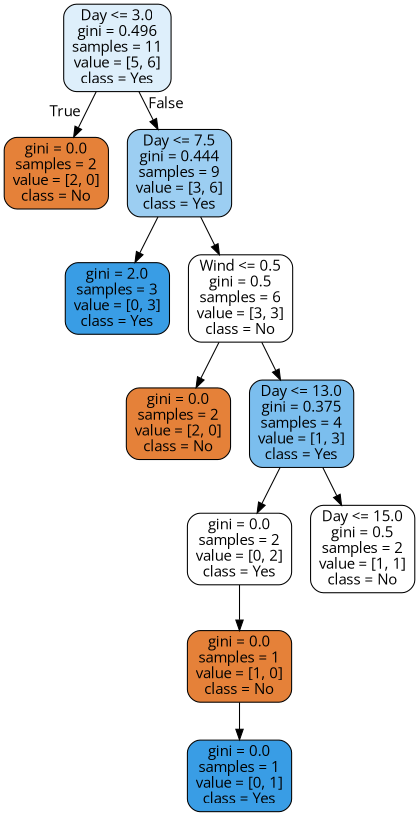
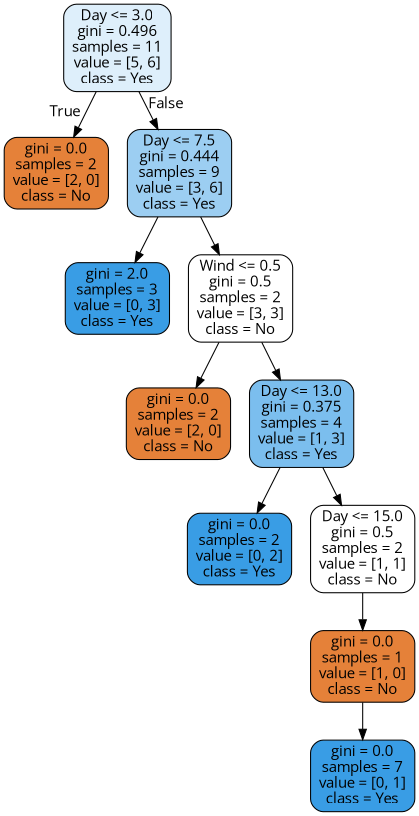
node "Wind <= 0.5 gini = 0.5 samples = 6 value = [3, 3] class = No": label "Wind <= 0.5 gini = 0.5 samples = 6 value = [3, 3] class = No" -> "Wind <= 0.5 gini = 0.5 samples = 2 value = [3, 3] class = No"
node "gini = 0.0 samples = 2 value = [0, 2] class = Yes": fillcolor #ffffff -> #399de5
edge "gini = 0.0 samples = 2 value = [0, 2] class = Yes" -> "gini = 0.0 samples = 1 value = [1, 0] class = No": now "Day <= 15.0 gini = 0.5 samples = 2 value = [1, 1] class = No" -> "gini = 0.0 samples = 1 value = [1, 0] class = No"
node "gini = 0.0 samples = 1 value = [0, 1] class = Yes": label "gini = 0.0 samples = 1 value = [0, 1] class = Yes" -> "gini = 0.0 samples = 7 value = [0, 1] class = Yes"
